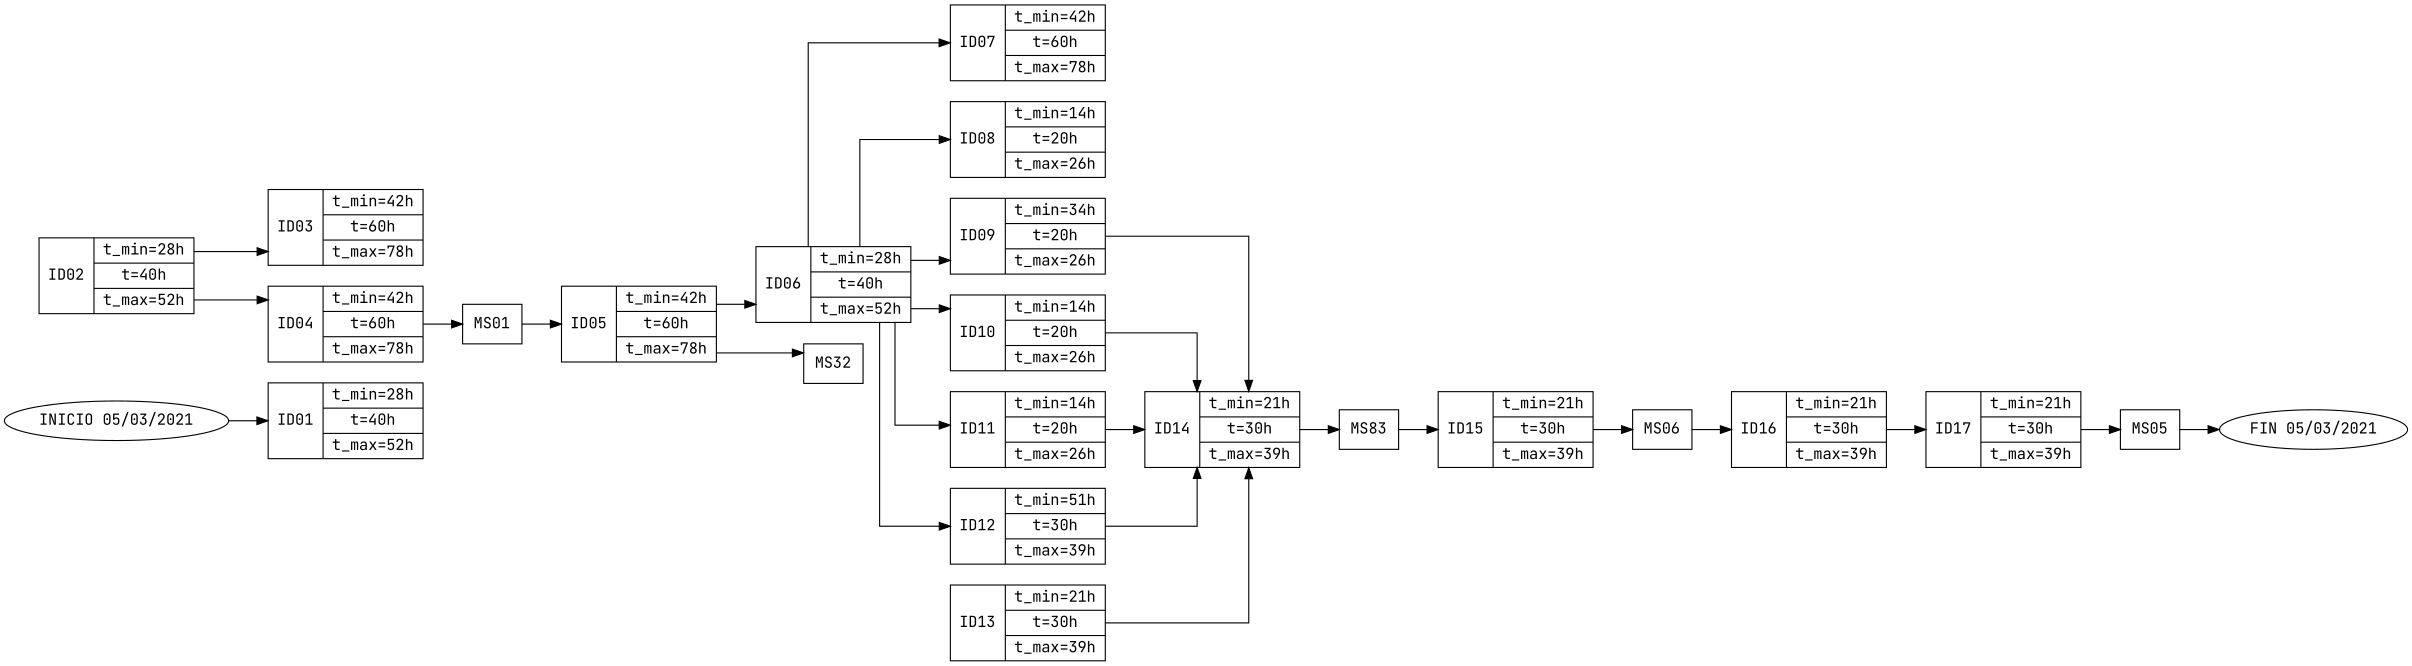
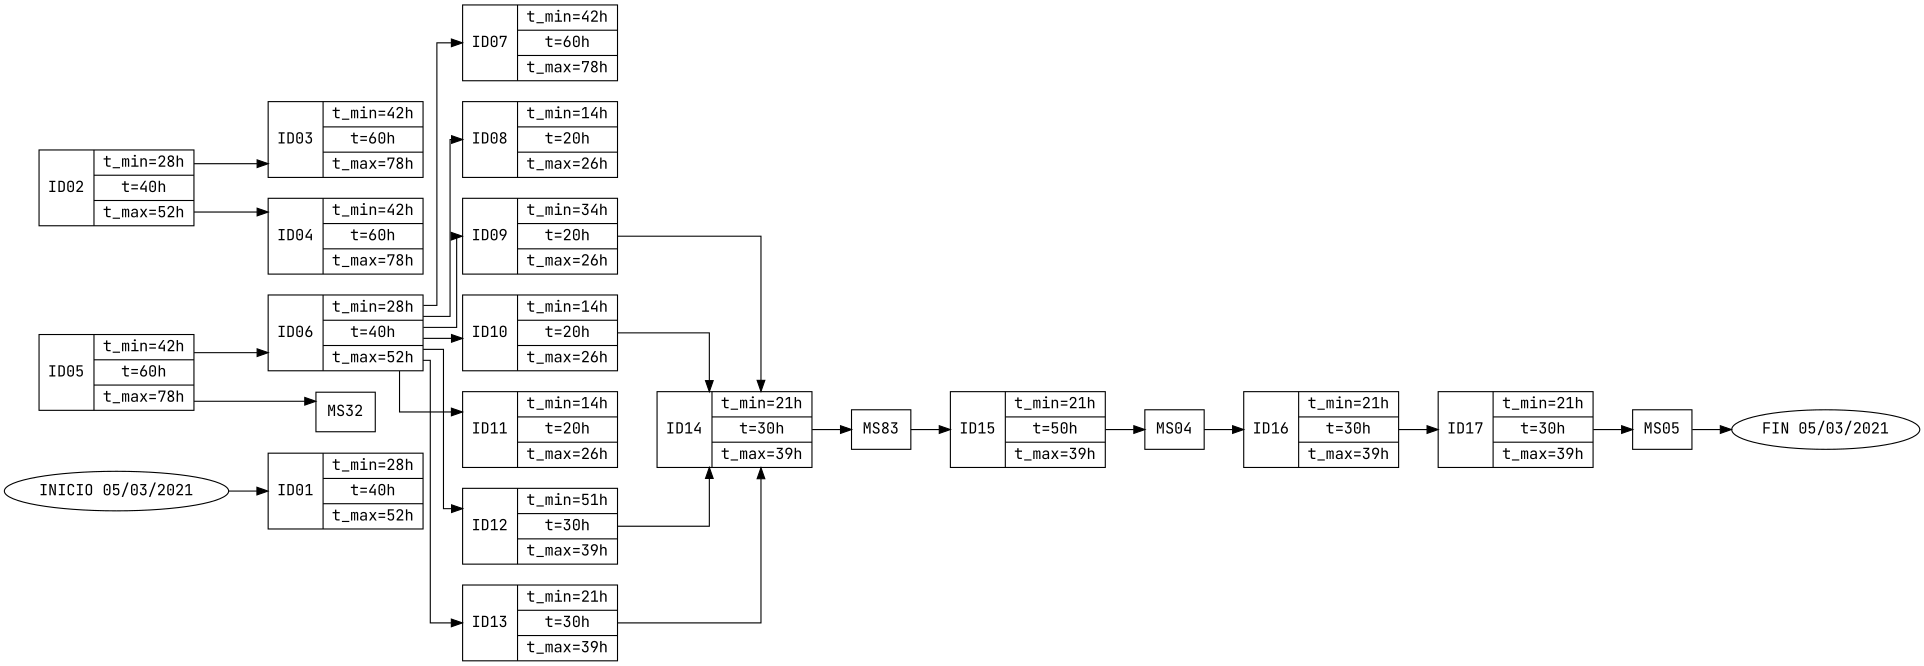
node "MS01": removed
node "ID15": text "t=30h" -> "t=50h"
edge "ID11" -> "ID14": removed
node "MS06": label "MS06" -> "MS04"
edge "ID06" -> "ID13": added
